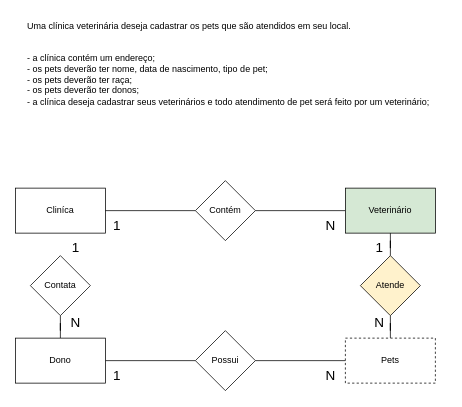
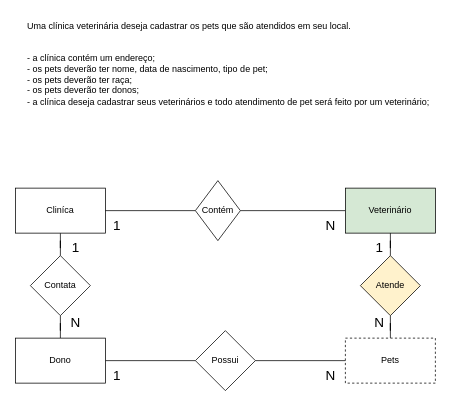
node "Contém": size 60x60 -> 45x60
edge "Cliníca" -- "Contata": added
